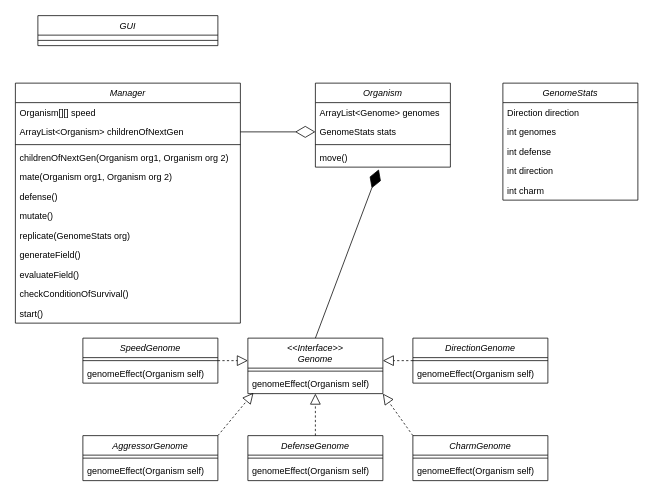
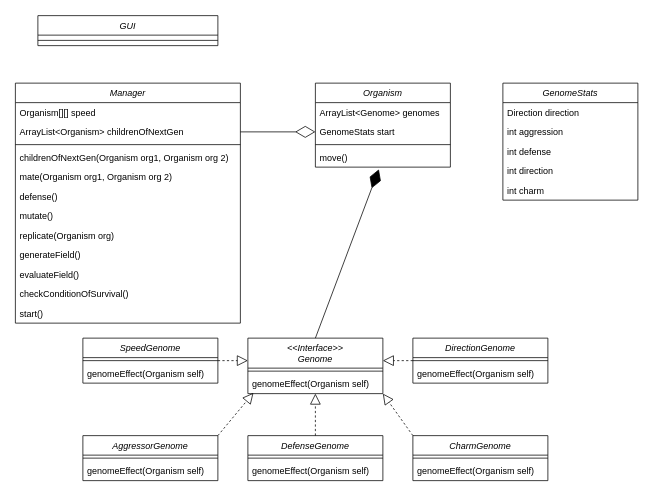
node "GenomeStats stats": label "GenomeStats stats" -> "GenomeStats start"
node "int genomes": label "int genomes" -> "int aggression"
node "replicate(GenomeStats org)": label "replicate(GenomeStats org)" -> "replicate(Organism org)"
